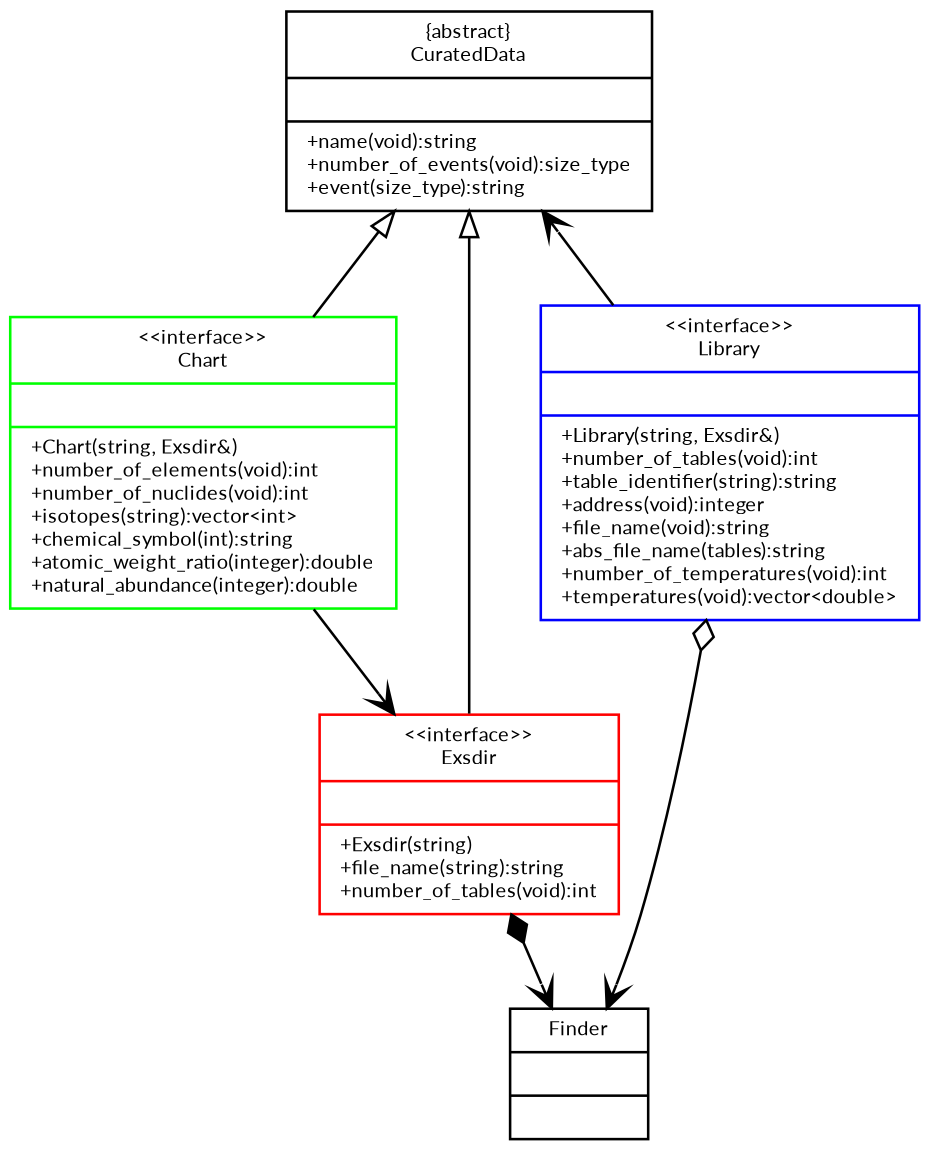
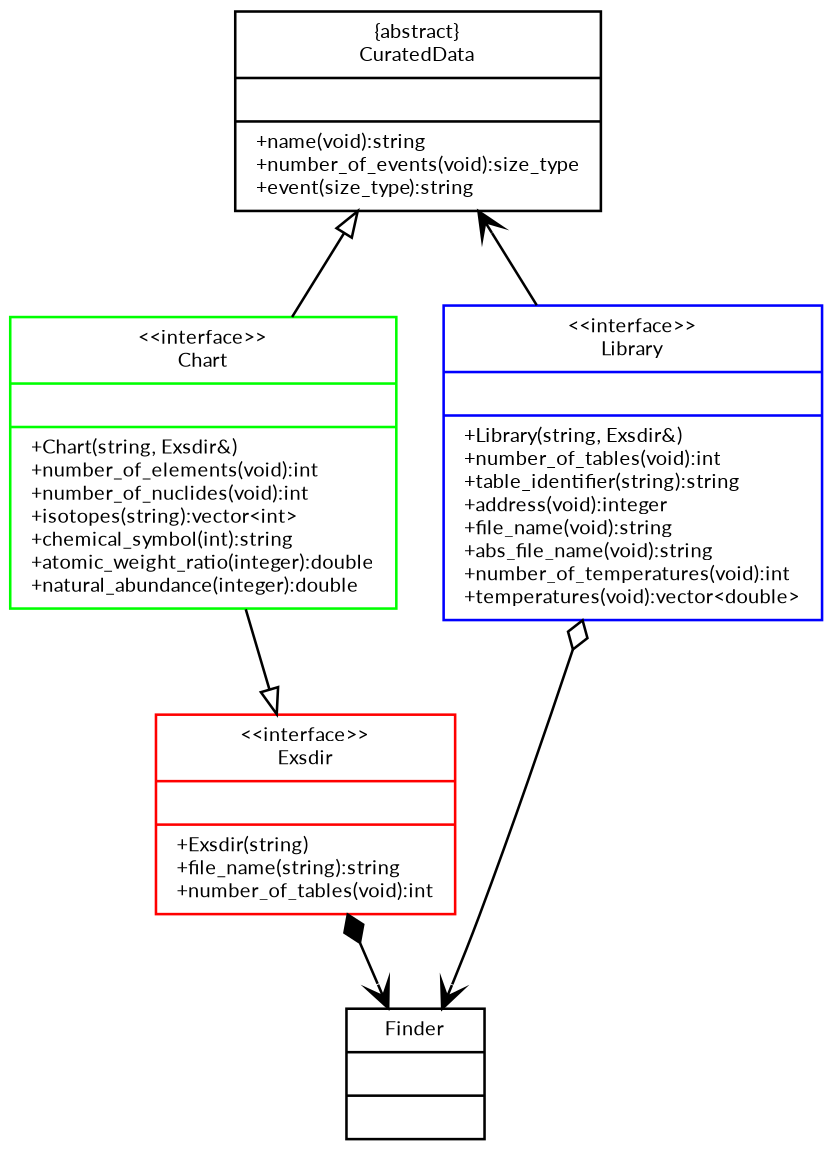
edge "Exsdir" -> "{abstract}": removed
node "Library": text "+abs_file_name(tables):string" -> "+abs_file_name(void):string"
edge "Chart" -> "Exsdir": arrowhead open -> empty
